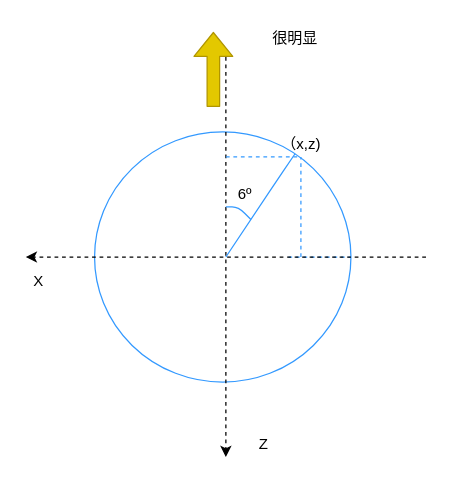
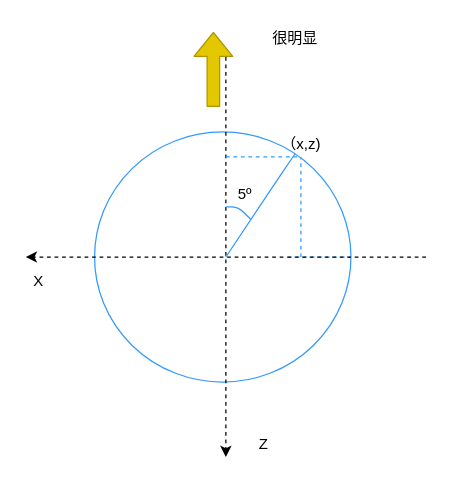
node "6º": label "6º" -> "5º"
